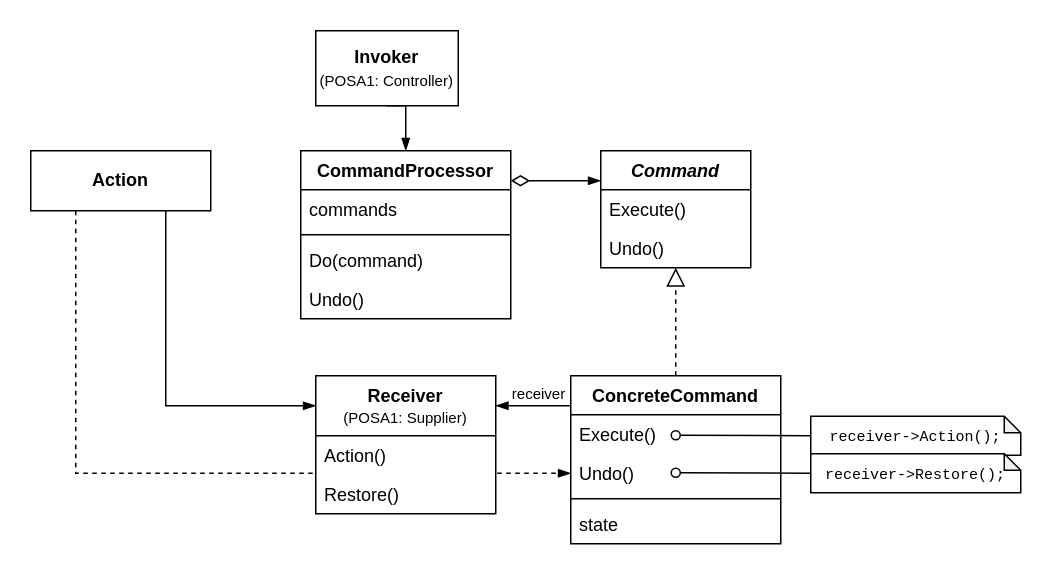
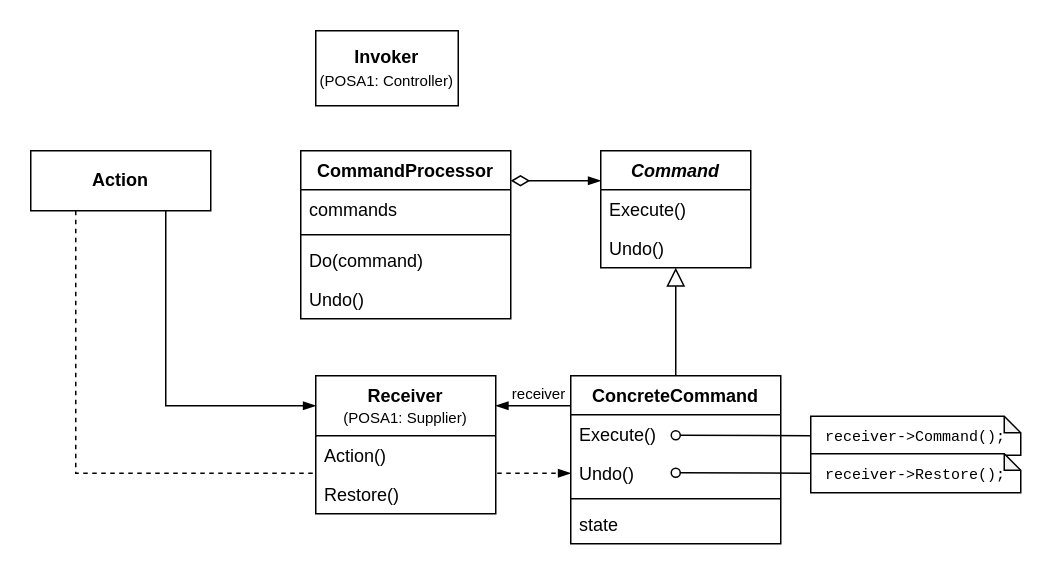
edge "Invoker (POSA1: Controller)" -> "CommandProcessor": removed
edge "ConcreteCommand" -> "Command": style dashed -> solid
node "receiver->Action();": label "receiver->Action();" -> "receiver->Command();"
